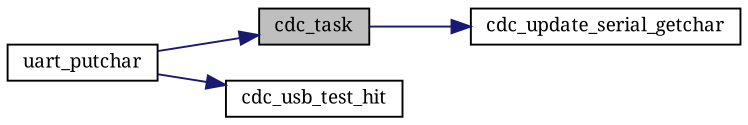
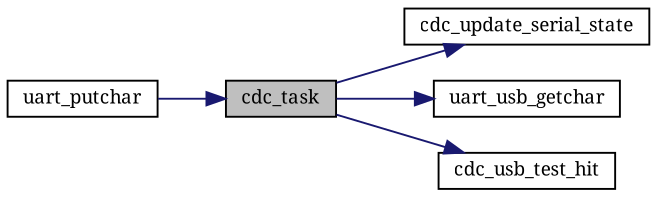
node "cdc_update_serial_getchar": label "cdc_update_serial_getchar" -> "cdc_update_serial_state"
edge "uart_putchar" -> "cdc_usb_test_hit": now "cdc_task" -> "cdc_usb_test_hit"
node "uart_usb_getchar": added
